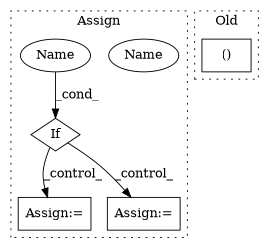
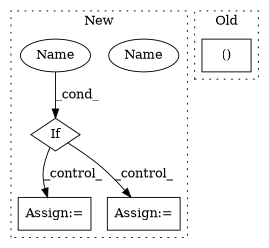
cluster "Assign": label "Assign" -> "New"
